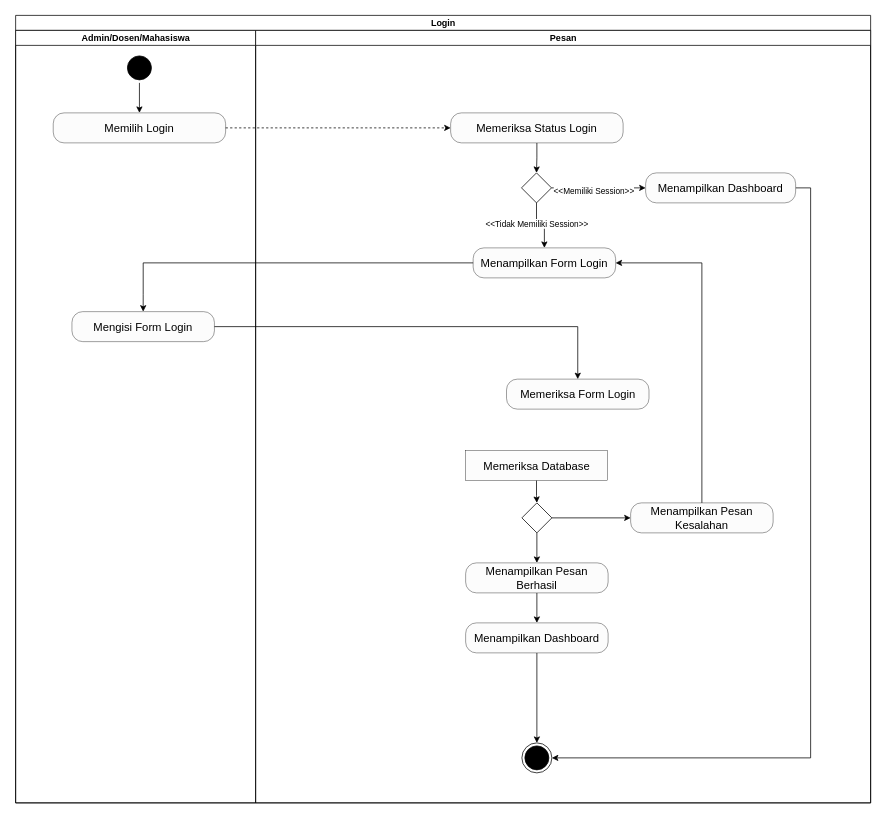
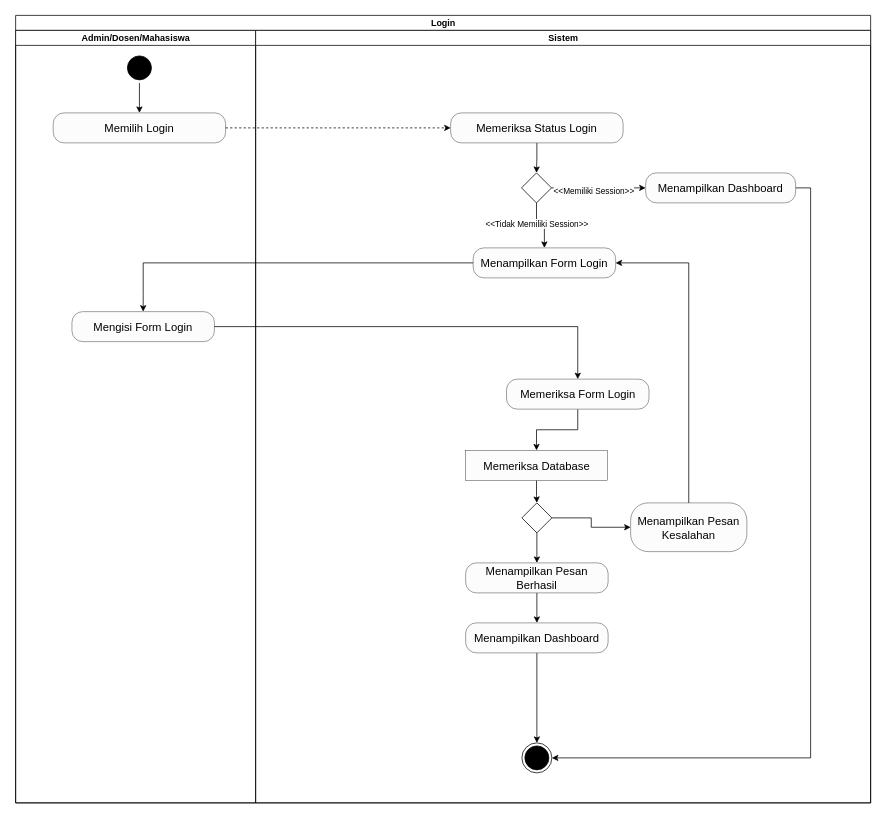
node "Pesan": label "Pesan" -> "Sistem"
edge "Memeriksa Form Login" -> "Memeriksa Database": added
node "Menampilkan Pesan Kesalahan": size 143x30 -> 116x49
